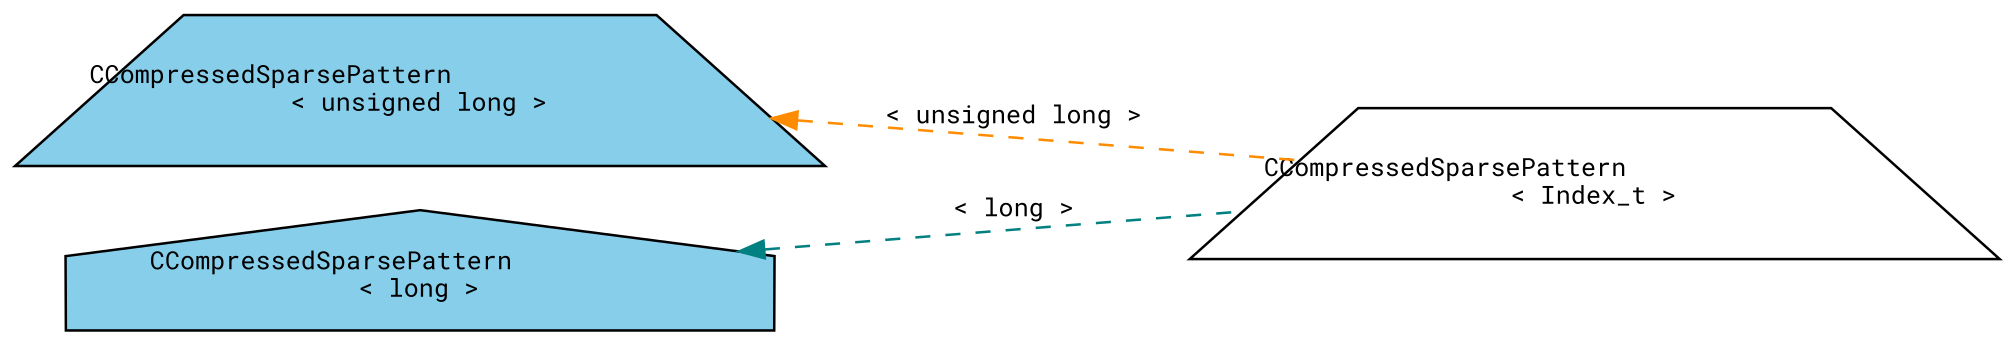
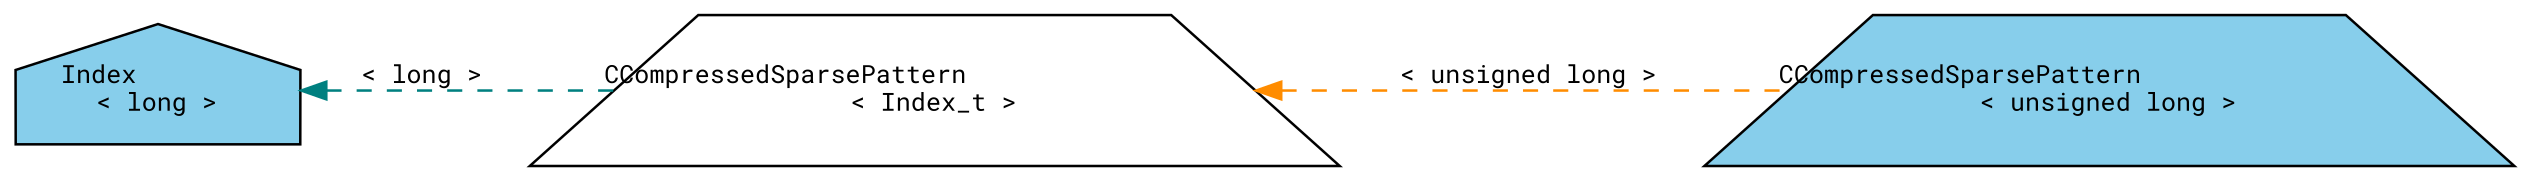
edge "CCompressedSparsePattern < Index_t >" -> "CCompressedSparsePattern < unsigned long >": reversed
node "CCompressedSparsePattern < long >": label "CCompressedSparsePattern < long >" -> "Index < long >"
